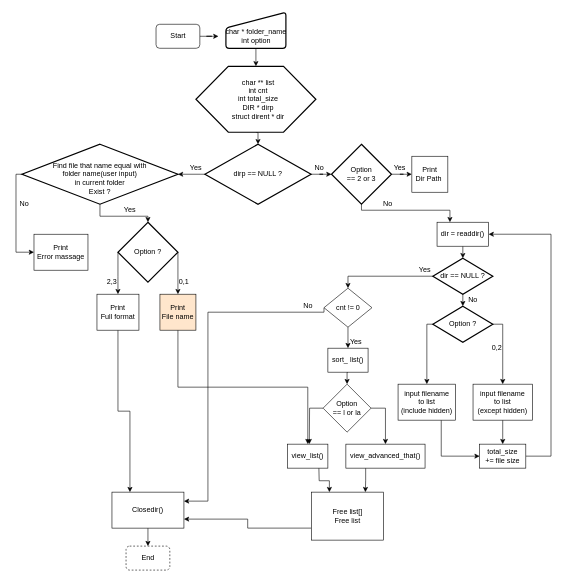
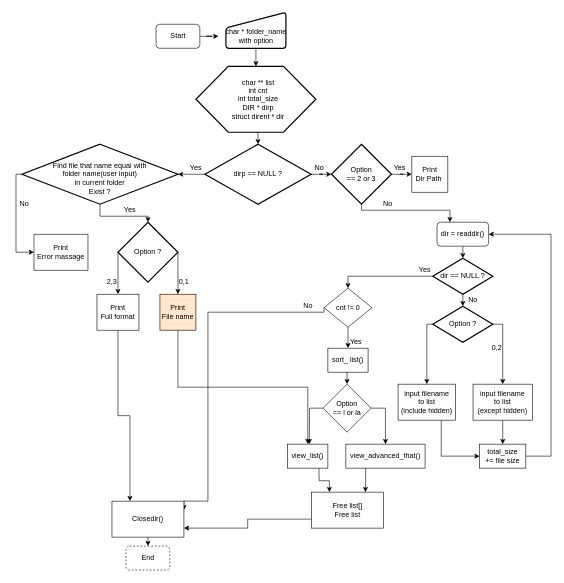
node "char * folder_name int option": label "char * folder_name int option" -> "char * folder_name with option"
node "dir = readdir()": shape rectangle -> rounded rectangle
node "Closedir()": moved (148, 510) -> (148, 519)
node "Free list[] Free list": size 72x48 -> 72x36
